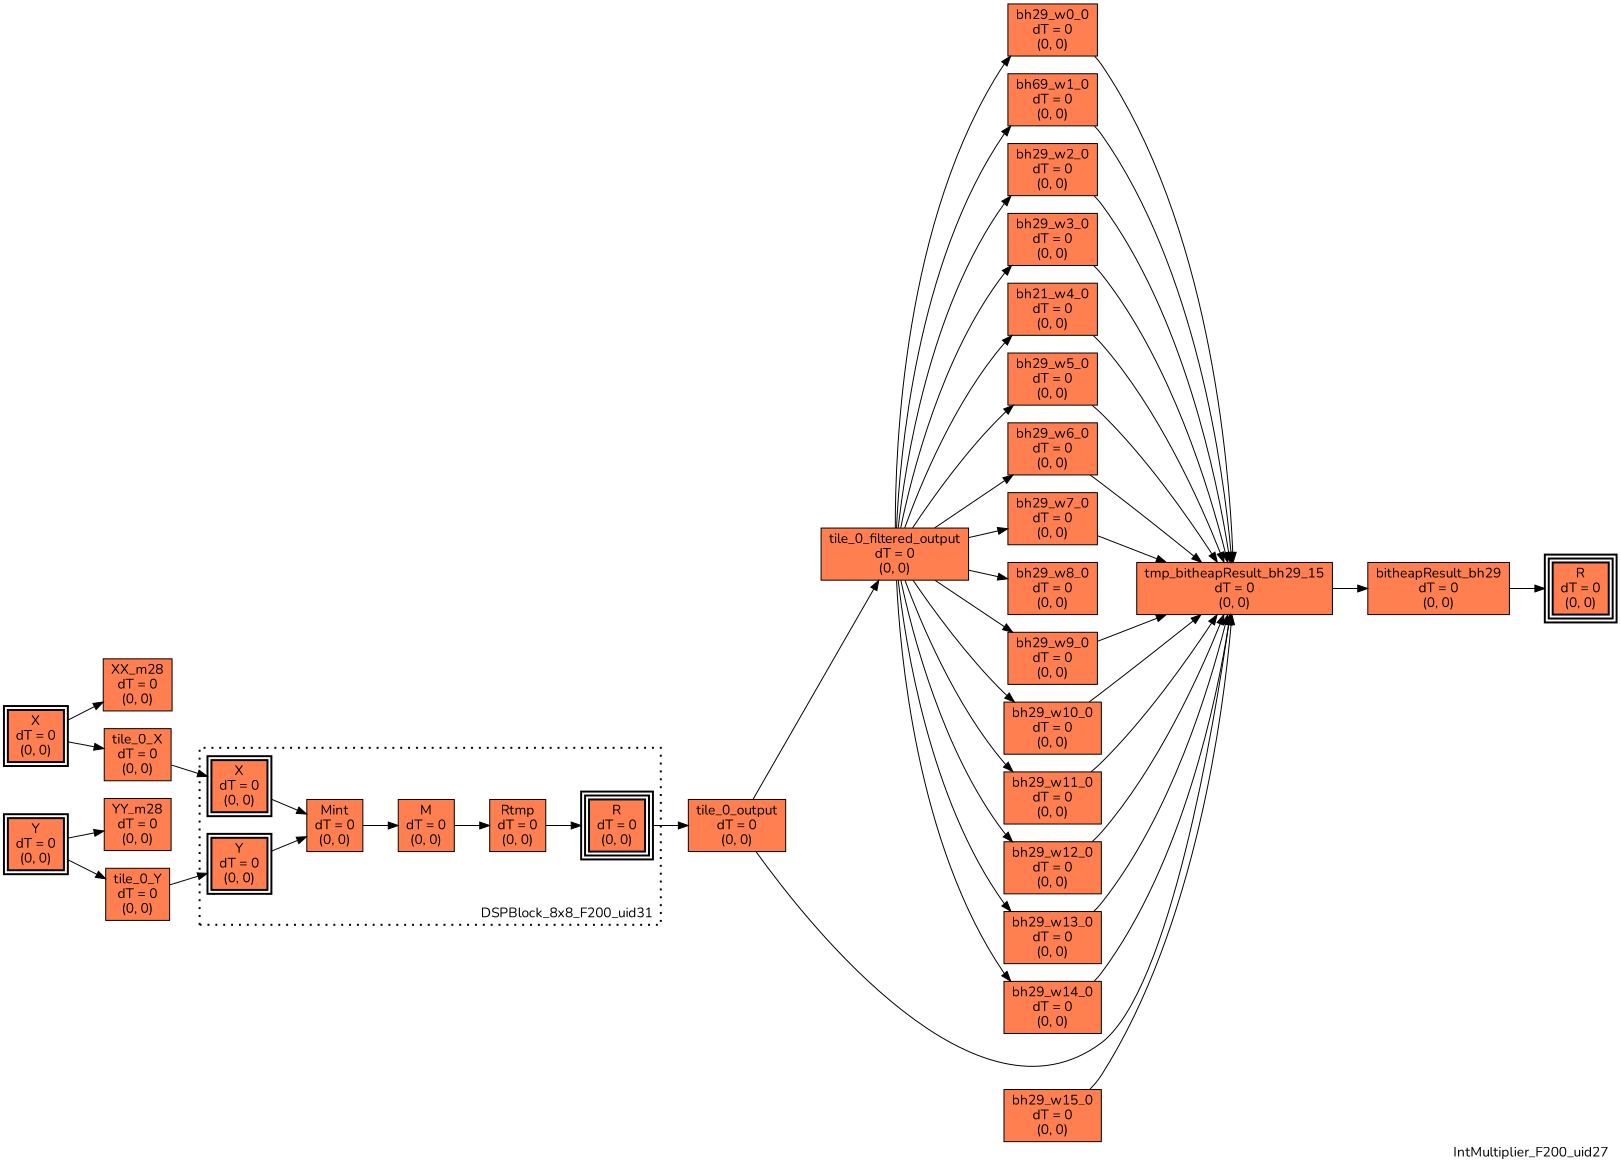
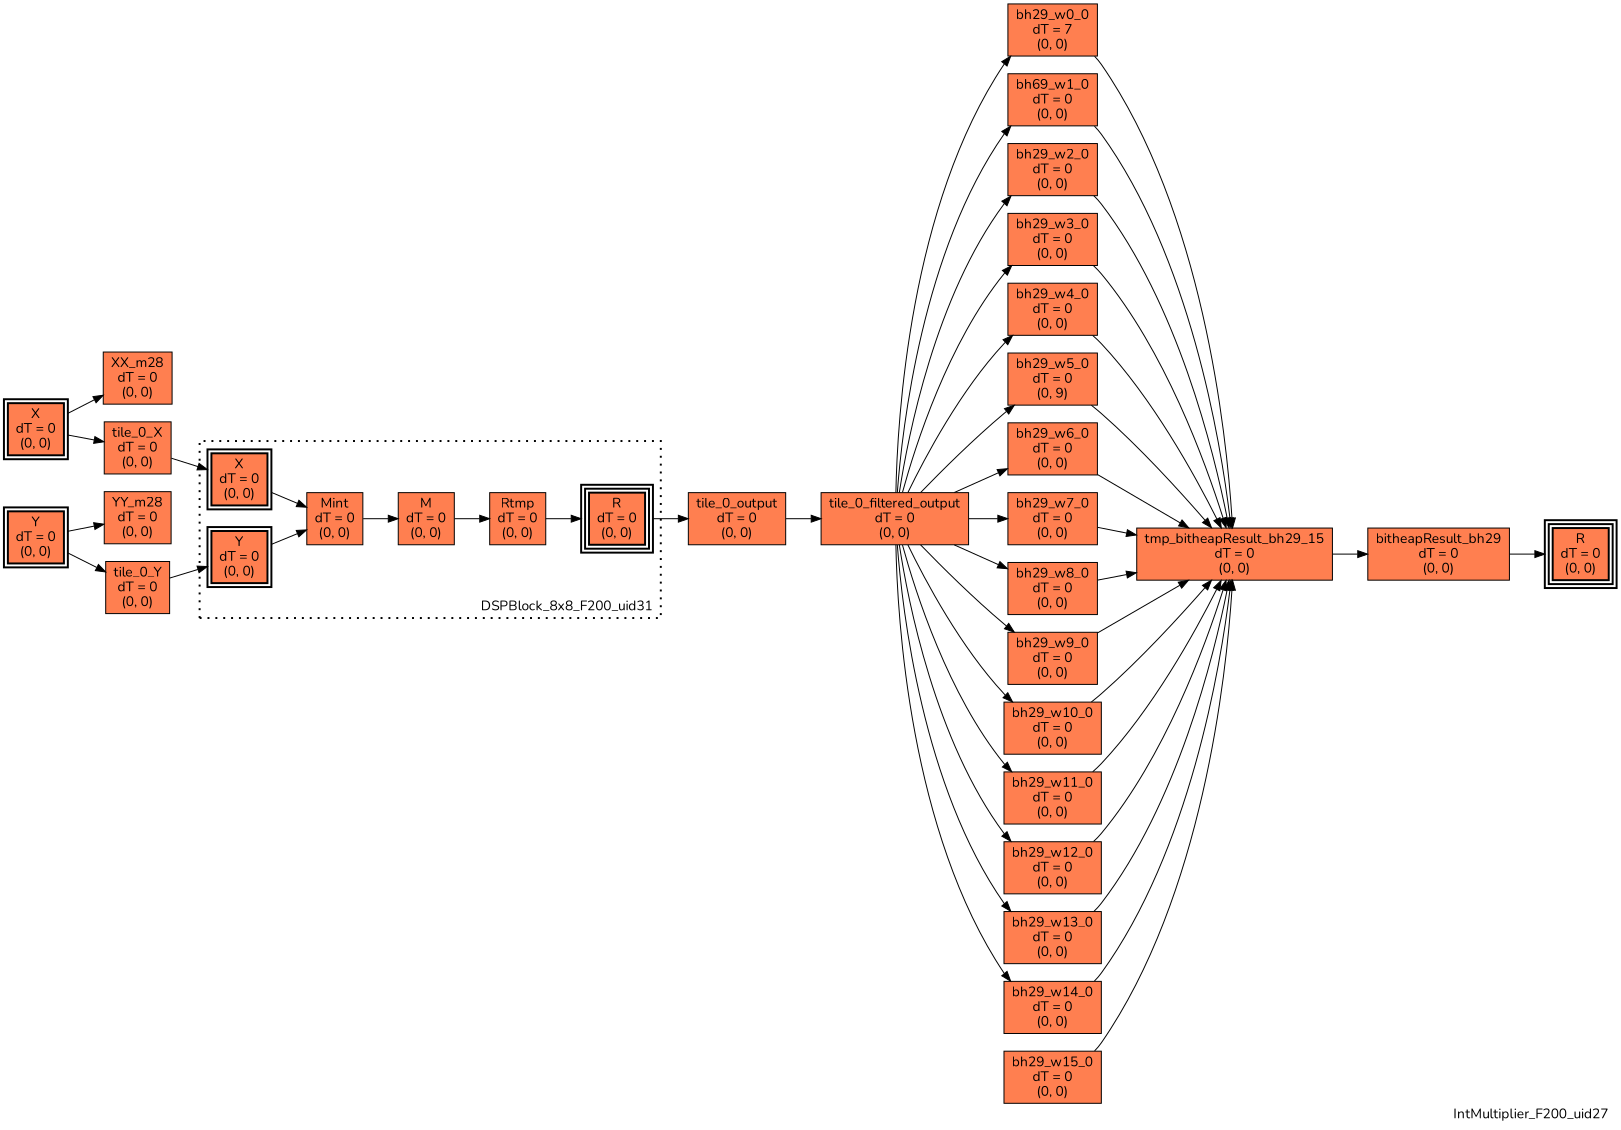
node "bh29_w0_0 dT = 0 (0, 0)": label "bh29_w0_0 dT = 0 (0, 0)" -> "bh29_w0_0 dT = 7 (0, 0)"
node "bh21_w4_0 dT = 0 (0, 0)": label "bh21_w4_0 dT = 0 (0, 0)" -> "bh29_w4_0 dT = 0 (0, 0)"
node "bh29_w5_0 dT = 0 (0, 0)": label "bh29_w5_0 dT = 0 (0, 0)" -> "bh29_w5_0 dT = 0 (0, 9)"
edge "tile_0_output dT = 0 (0, 0)" -> "tmp_bitheapResult_bh29_15 dT = 0 (0, 0)": now "bh29_w8_0 dT = 0 (0, 0)" -> "tmp_bitheapResult_bh29_15 dT = 0 (0, 0)"
